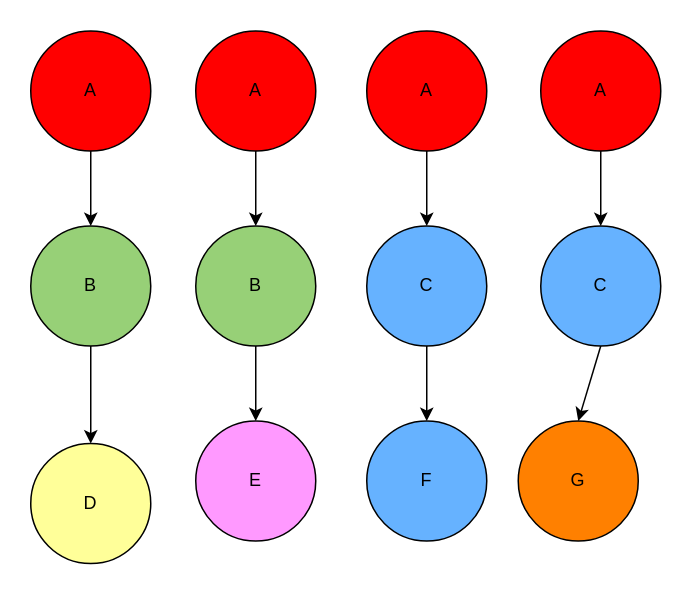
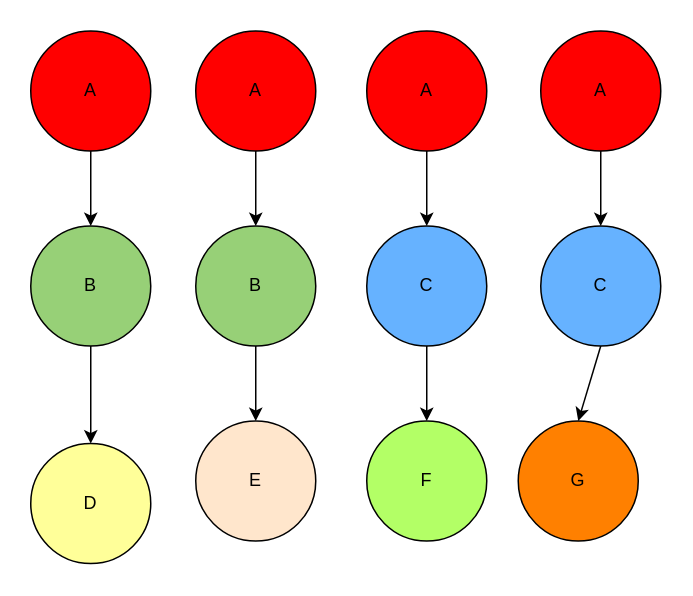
node "E": fillcolor #ff99ff -> #ffe6cc
node "F": fillcolor #66b2ff -> #b3ff66
